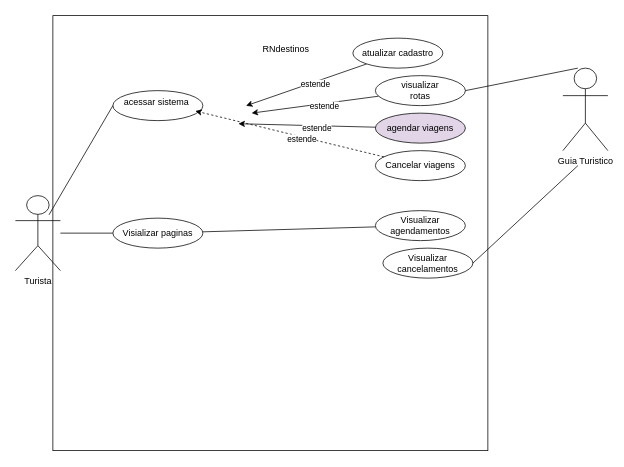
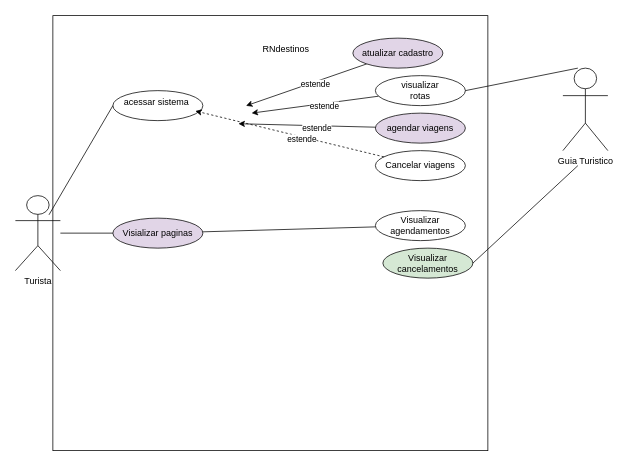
node "atualizar cadastro": fillcolor #ffffff -> #e1d5e7
node "Visializar paginas": fillcolor #ffffff -> #e1d5e7
node "Visualizar cancelamentos": fillcolor #ffffff -> #d5e8d4
